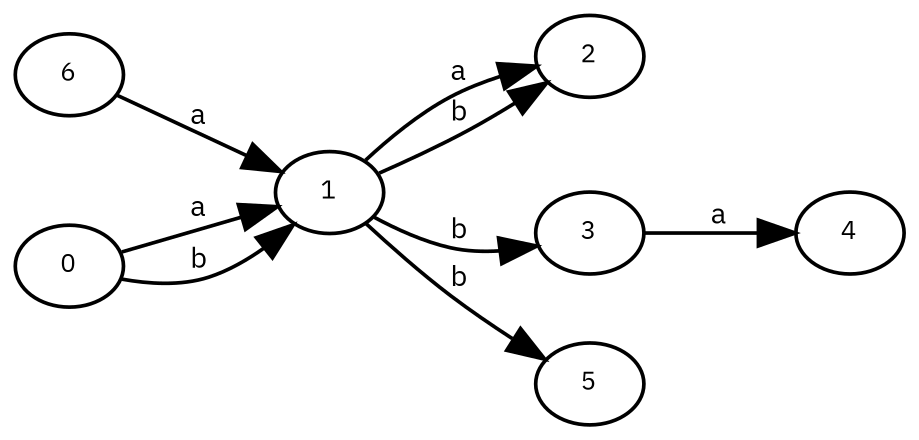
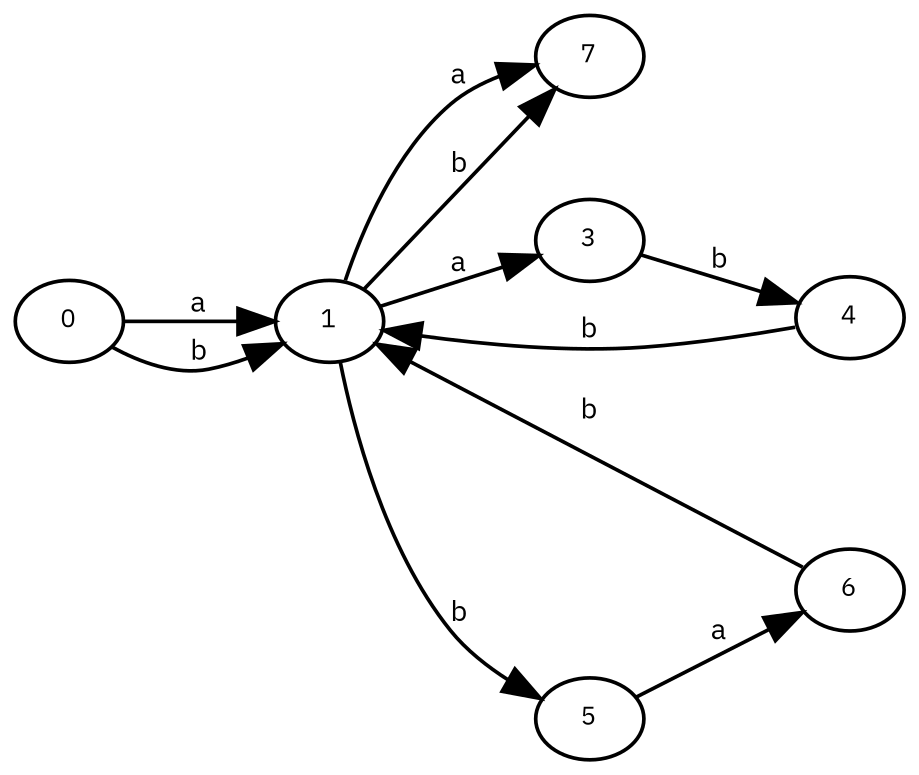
node "2": label "2" -> "7"
edge "6" -> "1": label "a" -> "b"
edge "3" -> "4": label "a" -> "b"
edge "1" -> "3": label "b" -> "a"
edge "4" -> "1": added, label "b"
edge "5" -> "6": added, label "a"
